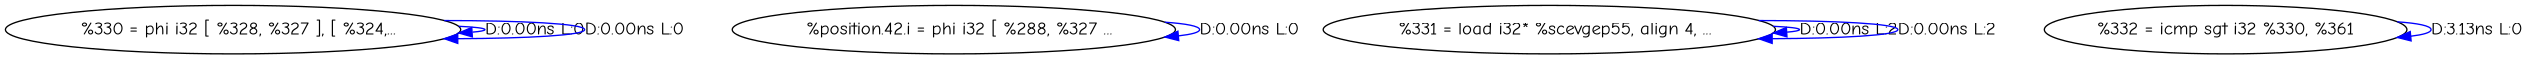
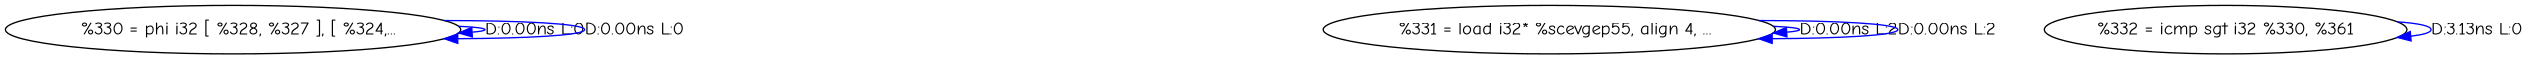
node "%position.42.i = phi i32 [ %288, %327 ...": removed
